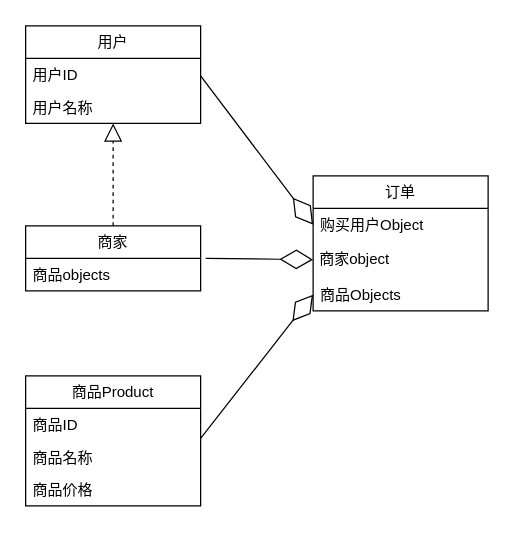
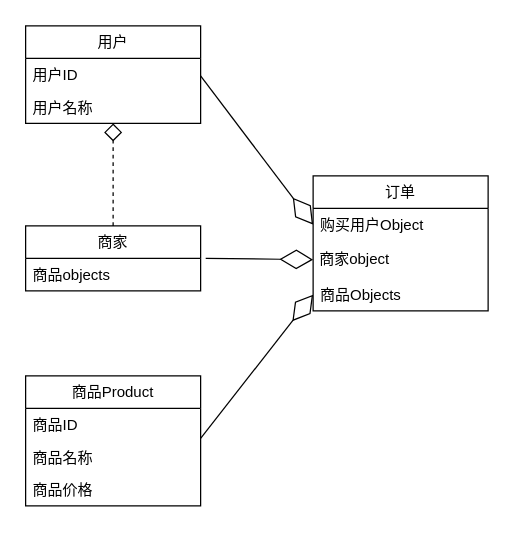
edge "商家" -> "用户": arrowhead block -> diamond
